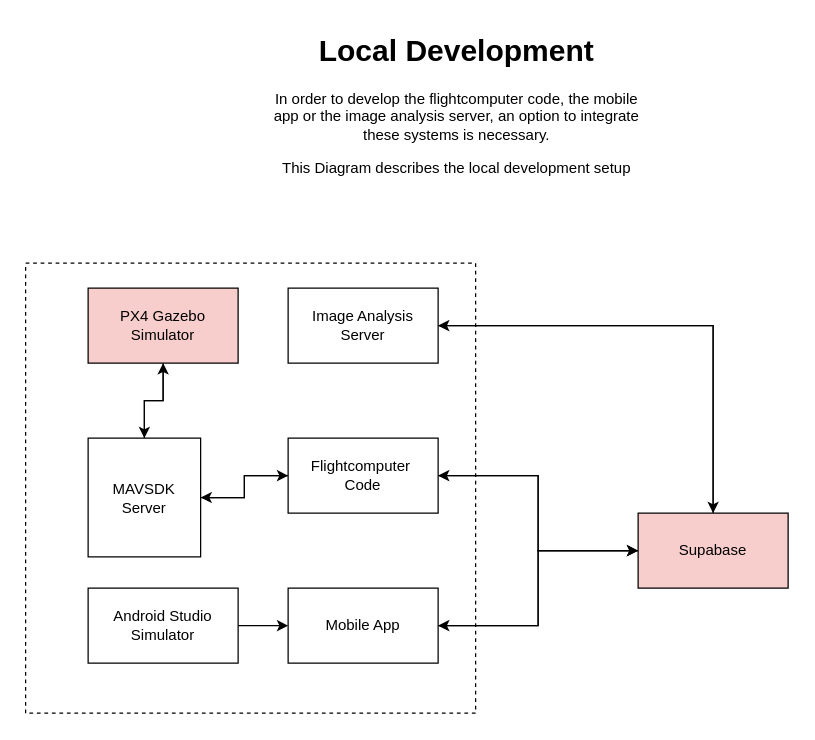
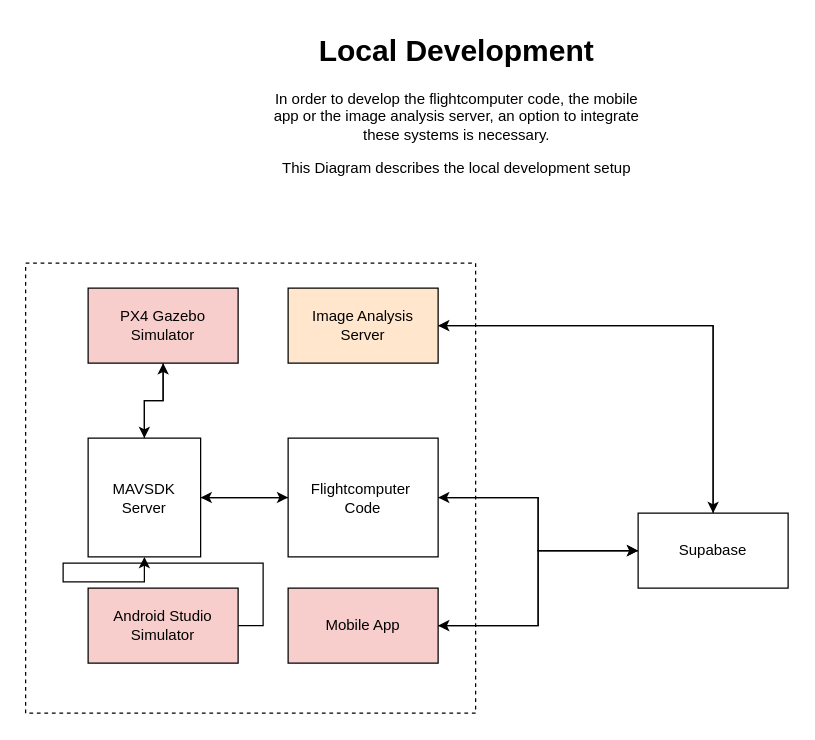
node "Image Analysis Server": fillcolor #ffffff -> #ffe6cc
node "Flightcomputer Code": size 150x75 -> 150x119
node "Supabase": fillcolor #f8cecc -> #ffffff
node "Android Studio Simulator": fillcolor #ffffff -> #f8cecc
edge "Android Studio Simulator" -> "Mobile App": now "Android Studio Simulator" -> "MAVSDK Server"
node "Mobile App": fillcolor #ffffff -> #f8cecc
